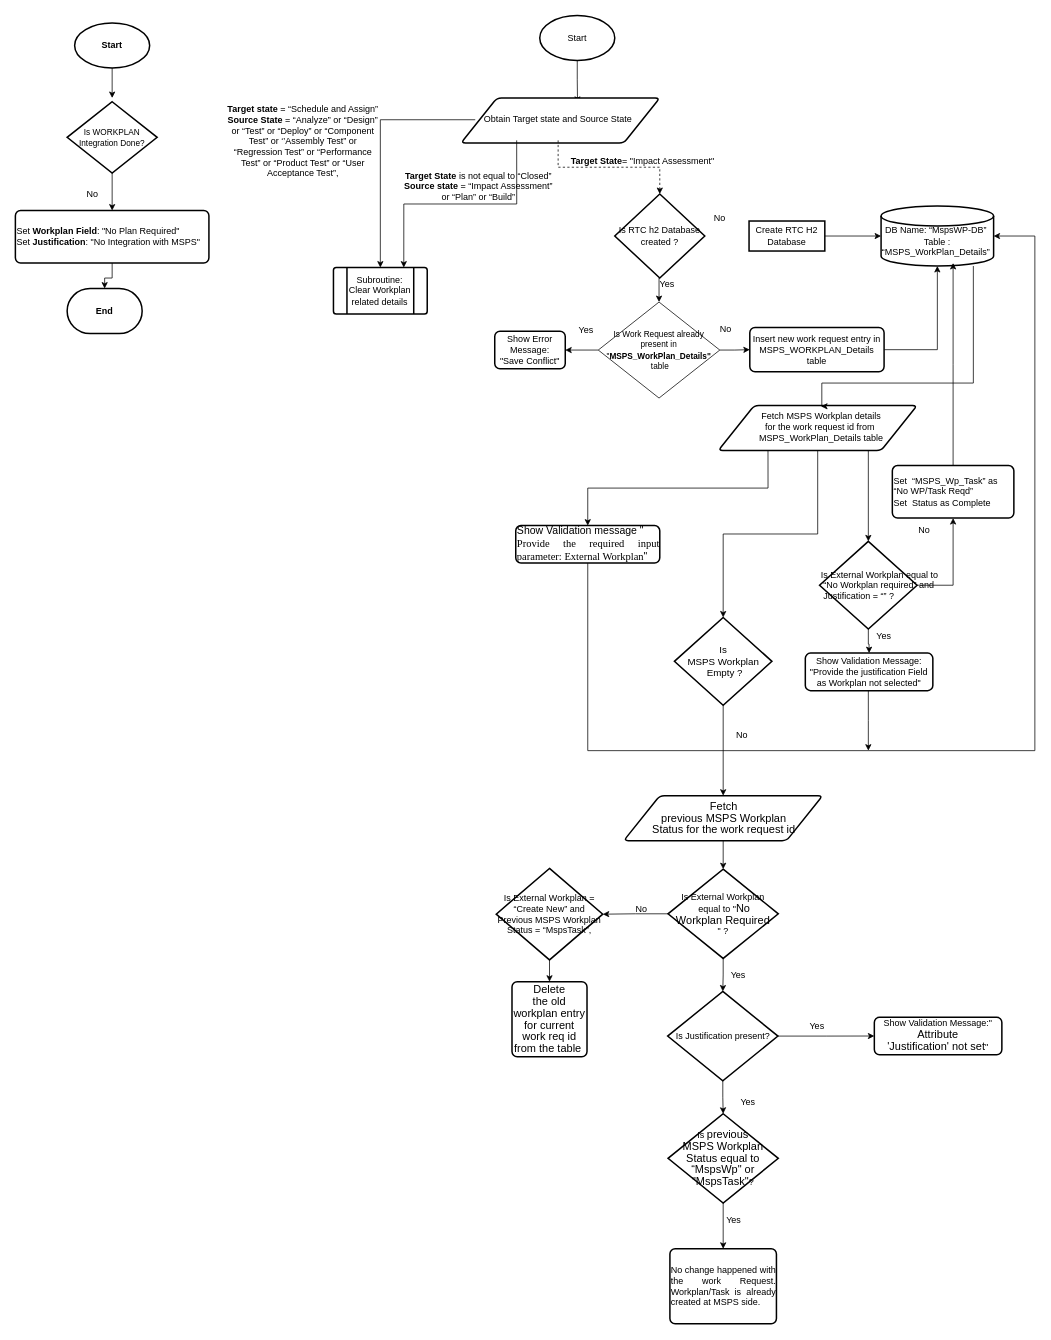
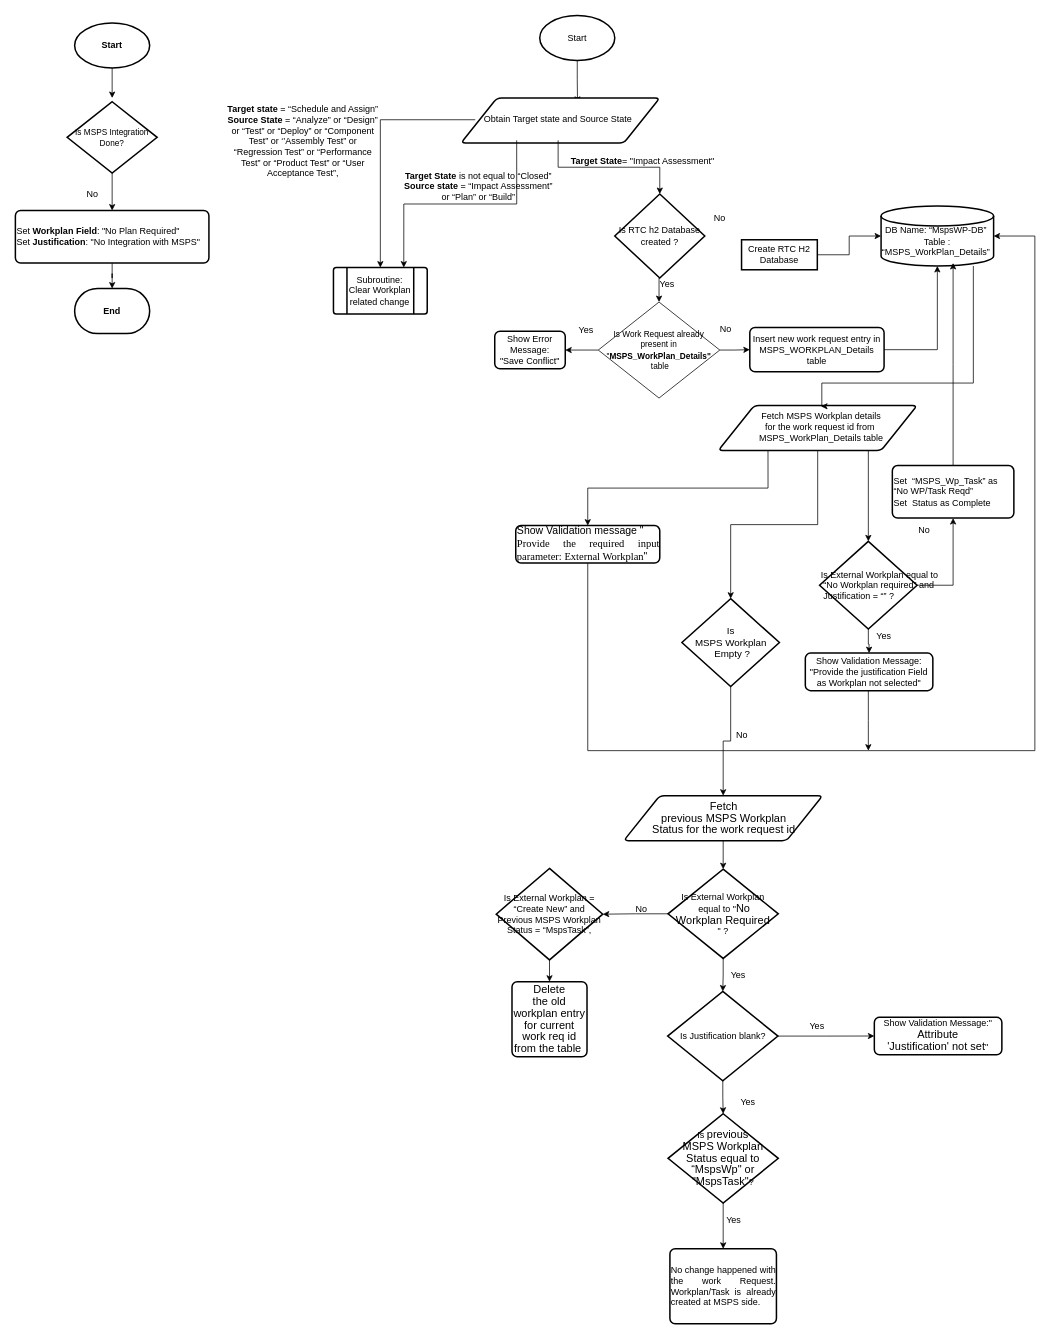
node "Is WORKPLAN Integration Done?": label "Is WORKPLAN Integration Done?" -> "Is MSPS Integration Done?"
edge "Obtain Target state and Source State" -> "Is RTC h2 Database created ?": style dashed -> solid
node "Create RTC H2 Database": moved (787, 236) -> (779, 255)
node "Subroutine: Clear Workplan related details": label "Subroutine: Clear Workplan related details" -> "Subroutine: Clear Workplan related change"
node "End": moved (105, 311) -> (112, 311)
node "Is MSPS Workplan Empty ?": moved (723, 661) -> (731, 642)
node "Is Justification present?": label "Is Justification present?" -> "Is Justification blank?"
